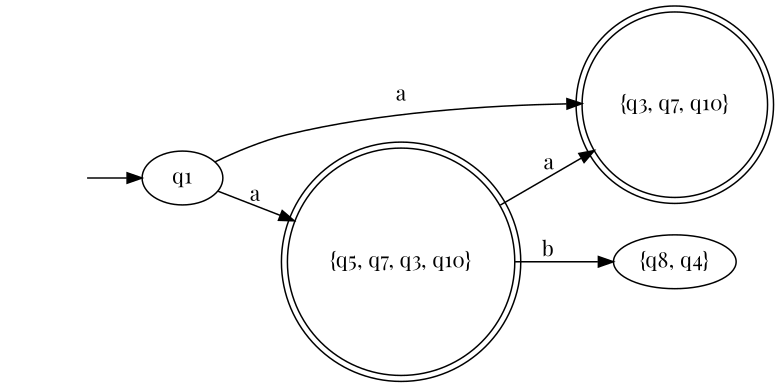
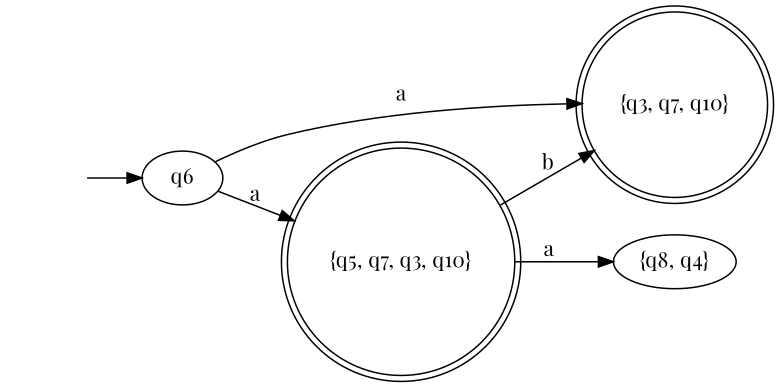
edge "{q5, q7, q3, q10}" -> "{q3, q7, q10}": label "a" -> "b"
node "q1": label "q1" -> "q6"
edge "{q5, q7, q3, q10}" -> "{q8, q4}": label "b" -> "a"
